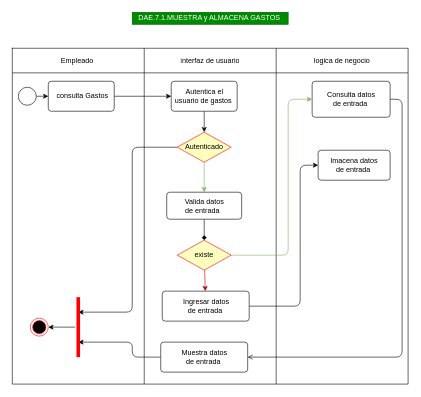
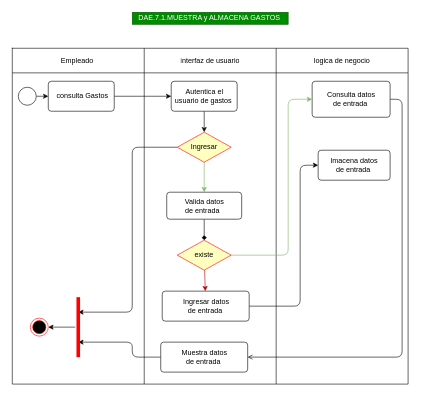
node "Autenticado": label "Autenticado" -> "Ingresar"
